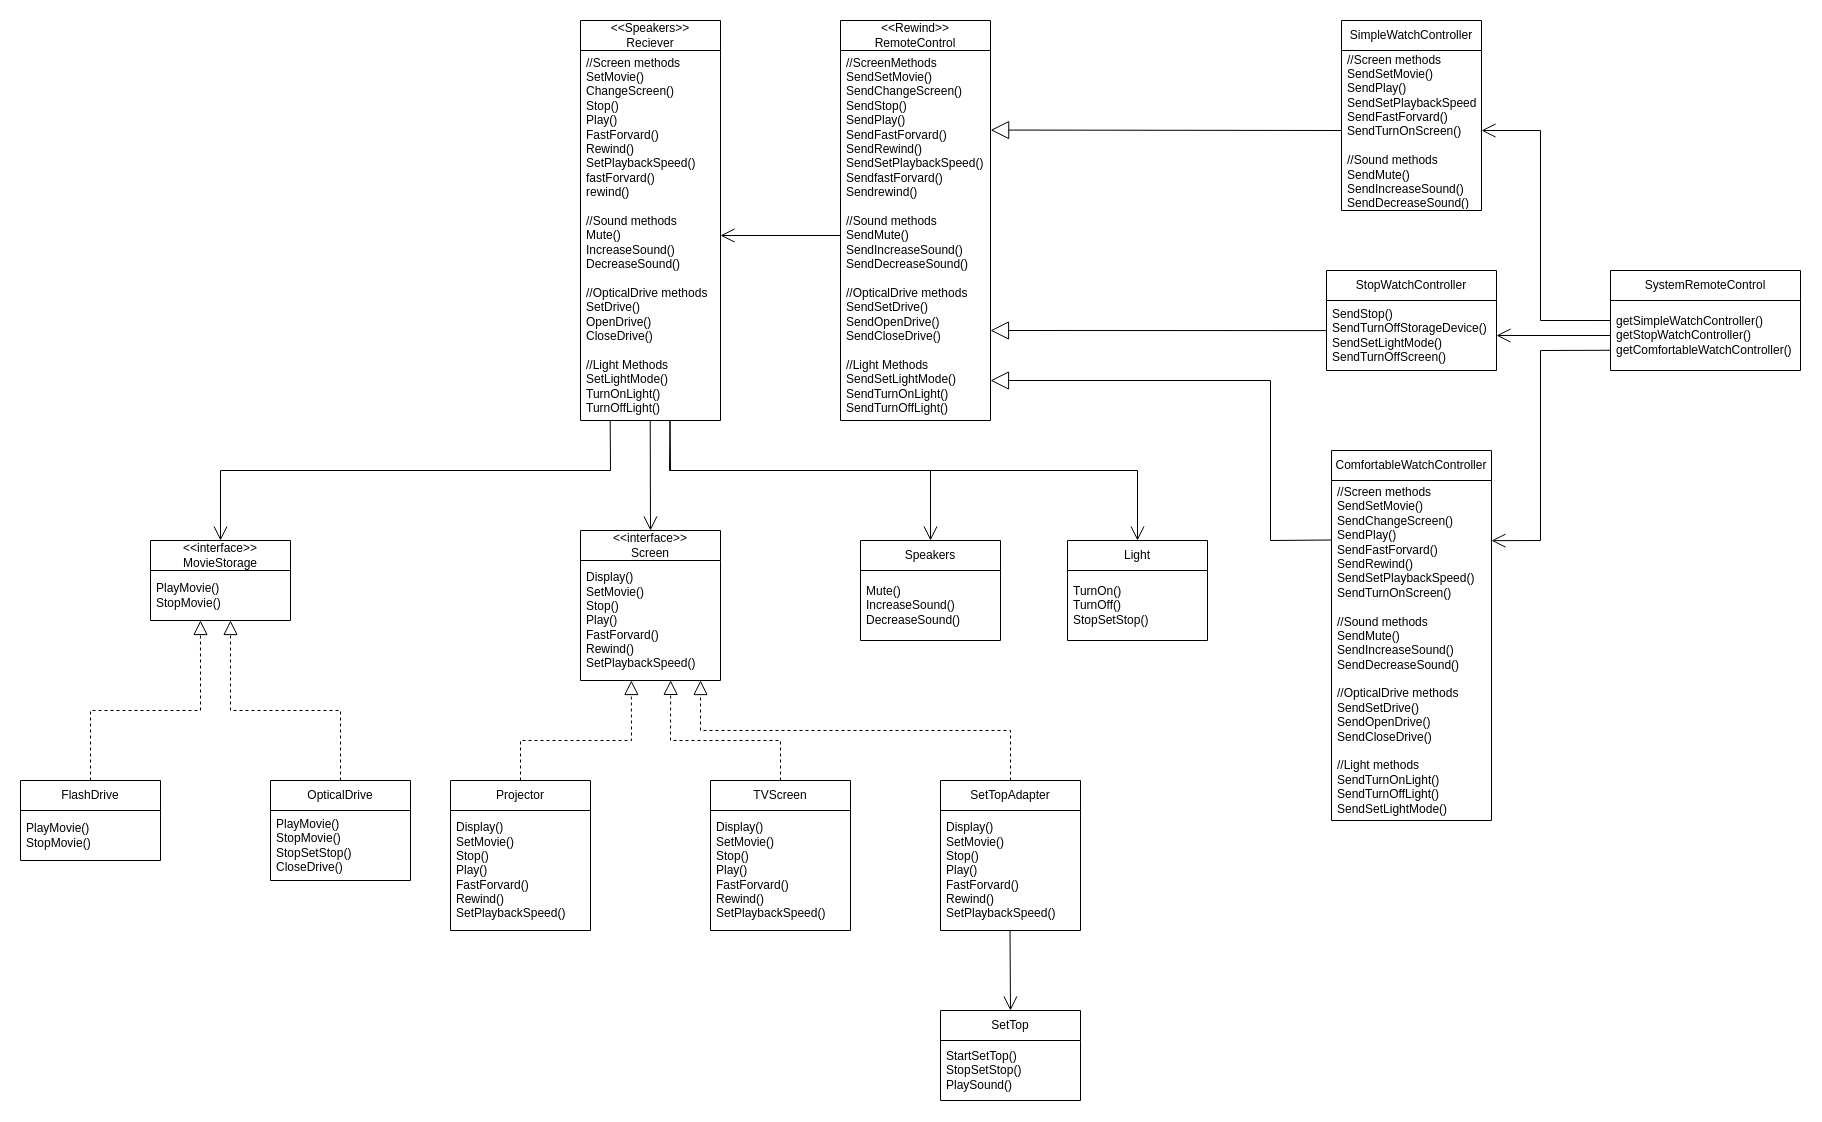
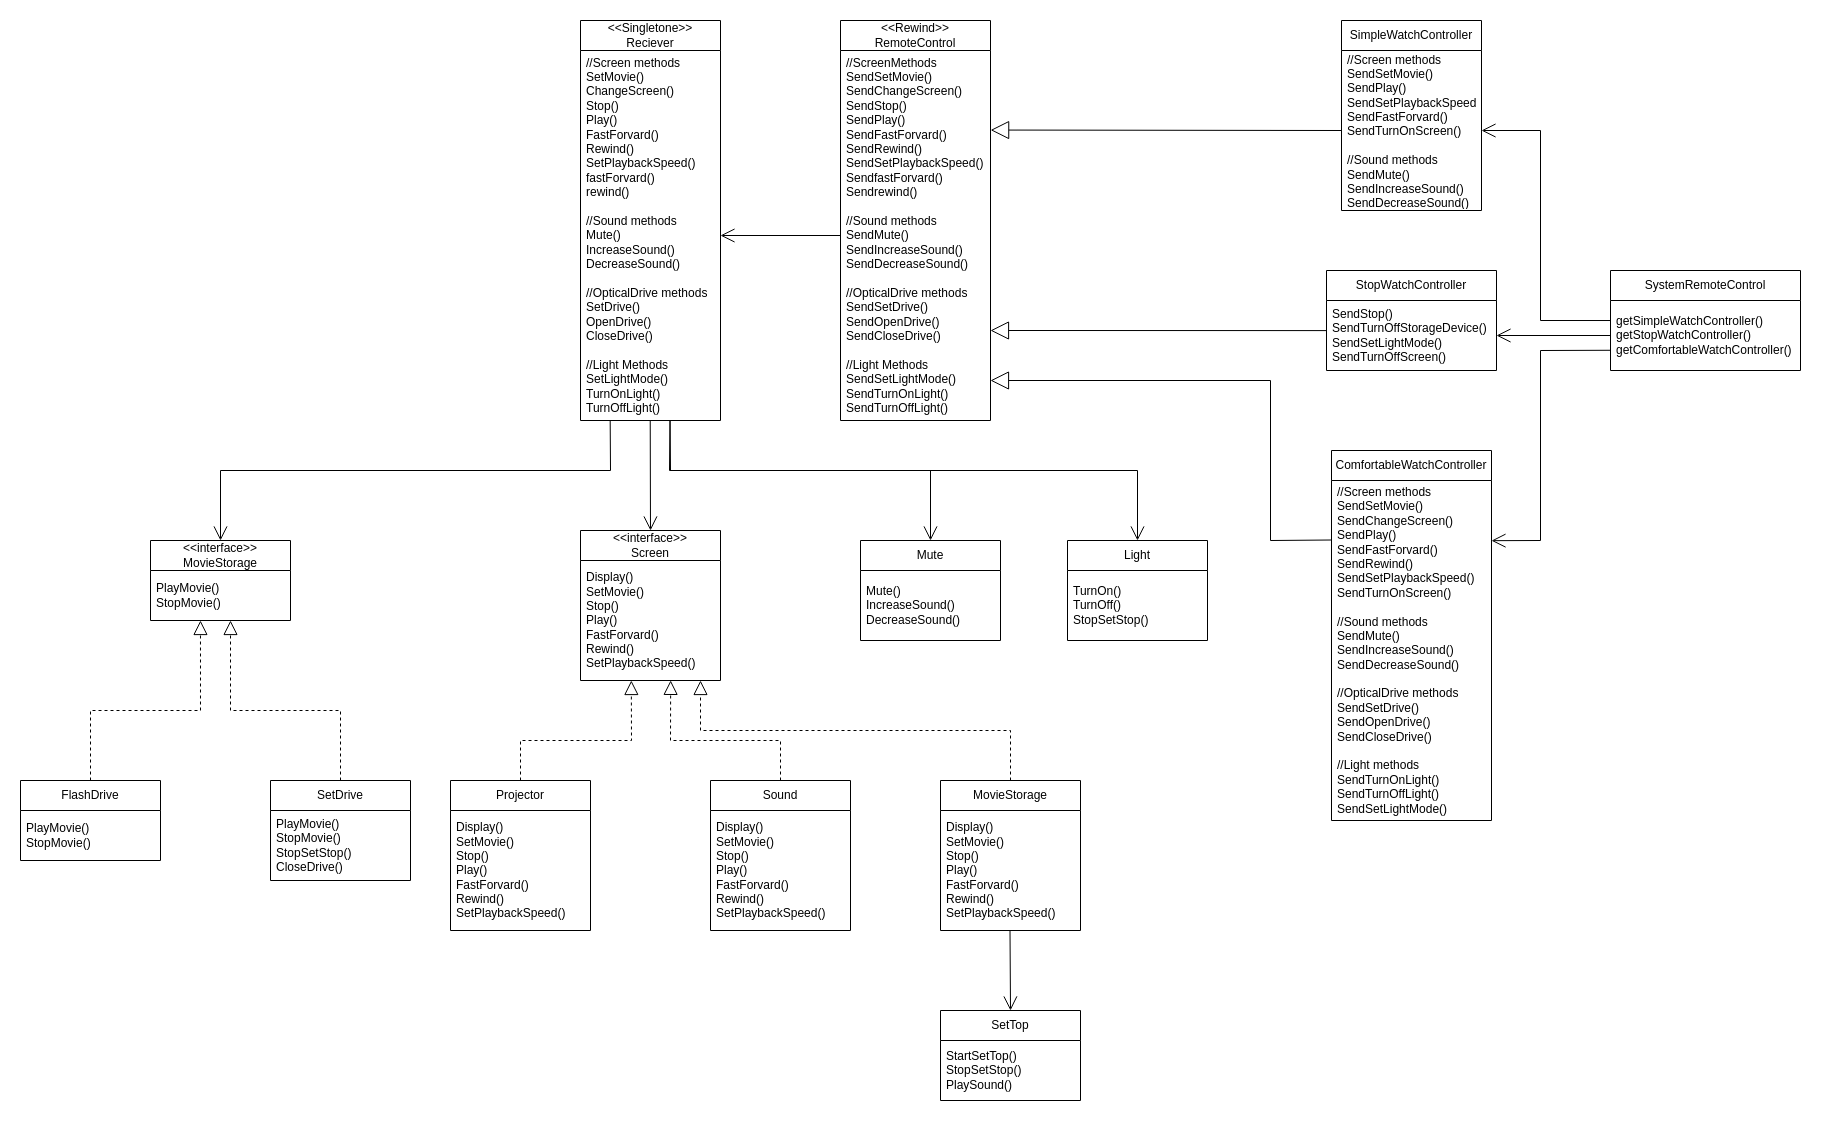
node "<<Speakers>> Reciever": label "<<Speakers>> Reciever" -> "<<Singletone>> Reciever"
node "Speakers": label "Speakers" -> "Mute"
node "OpticalDrive": label "OpticalDrive" -> "SetDrive"
node "TVScreen": label "TVScreen" -> "Sound"
node "SetTopAdapter": label "SetTopAdapter" -> "MovieStorage"
